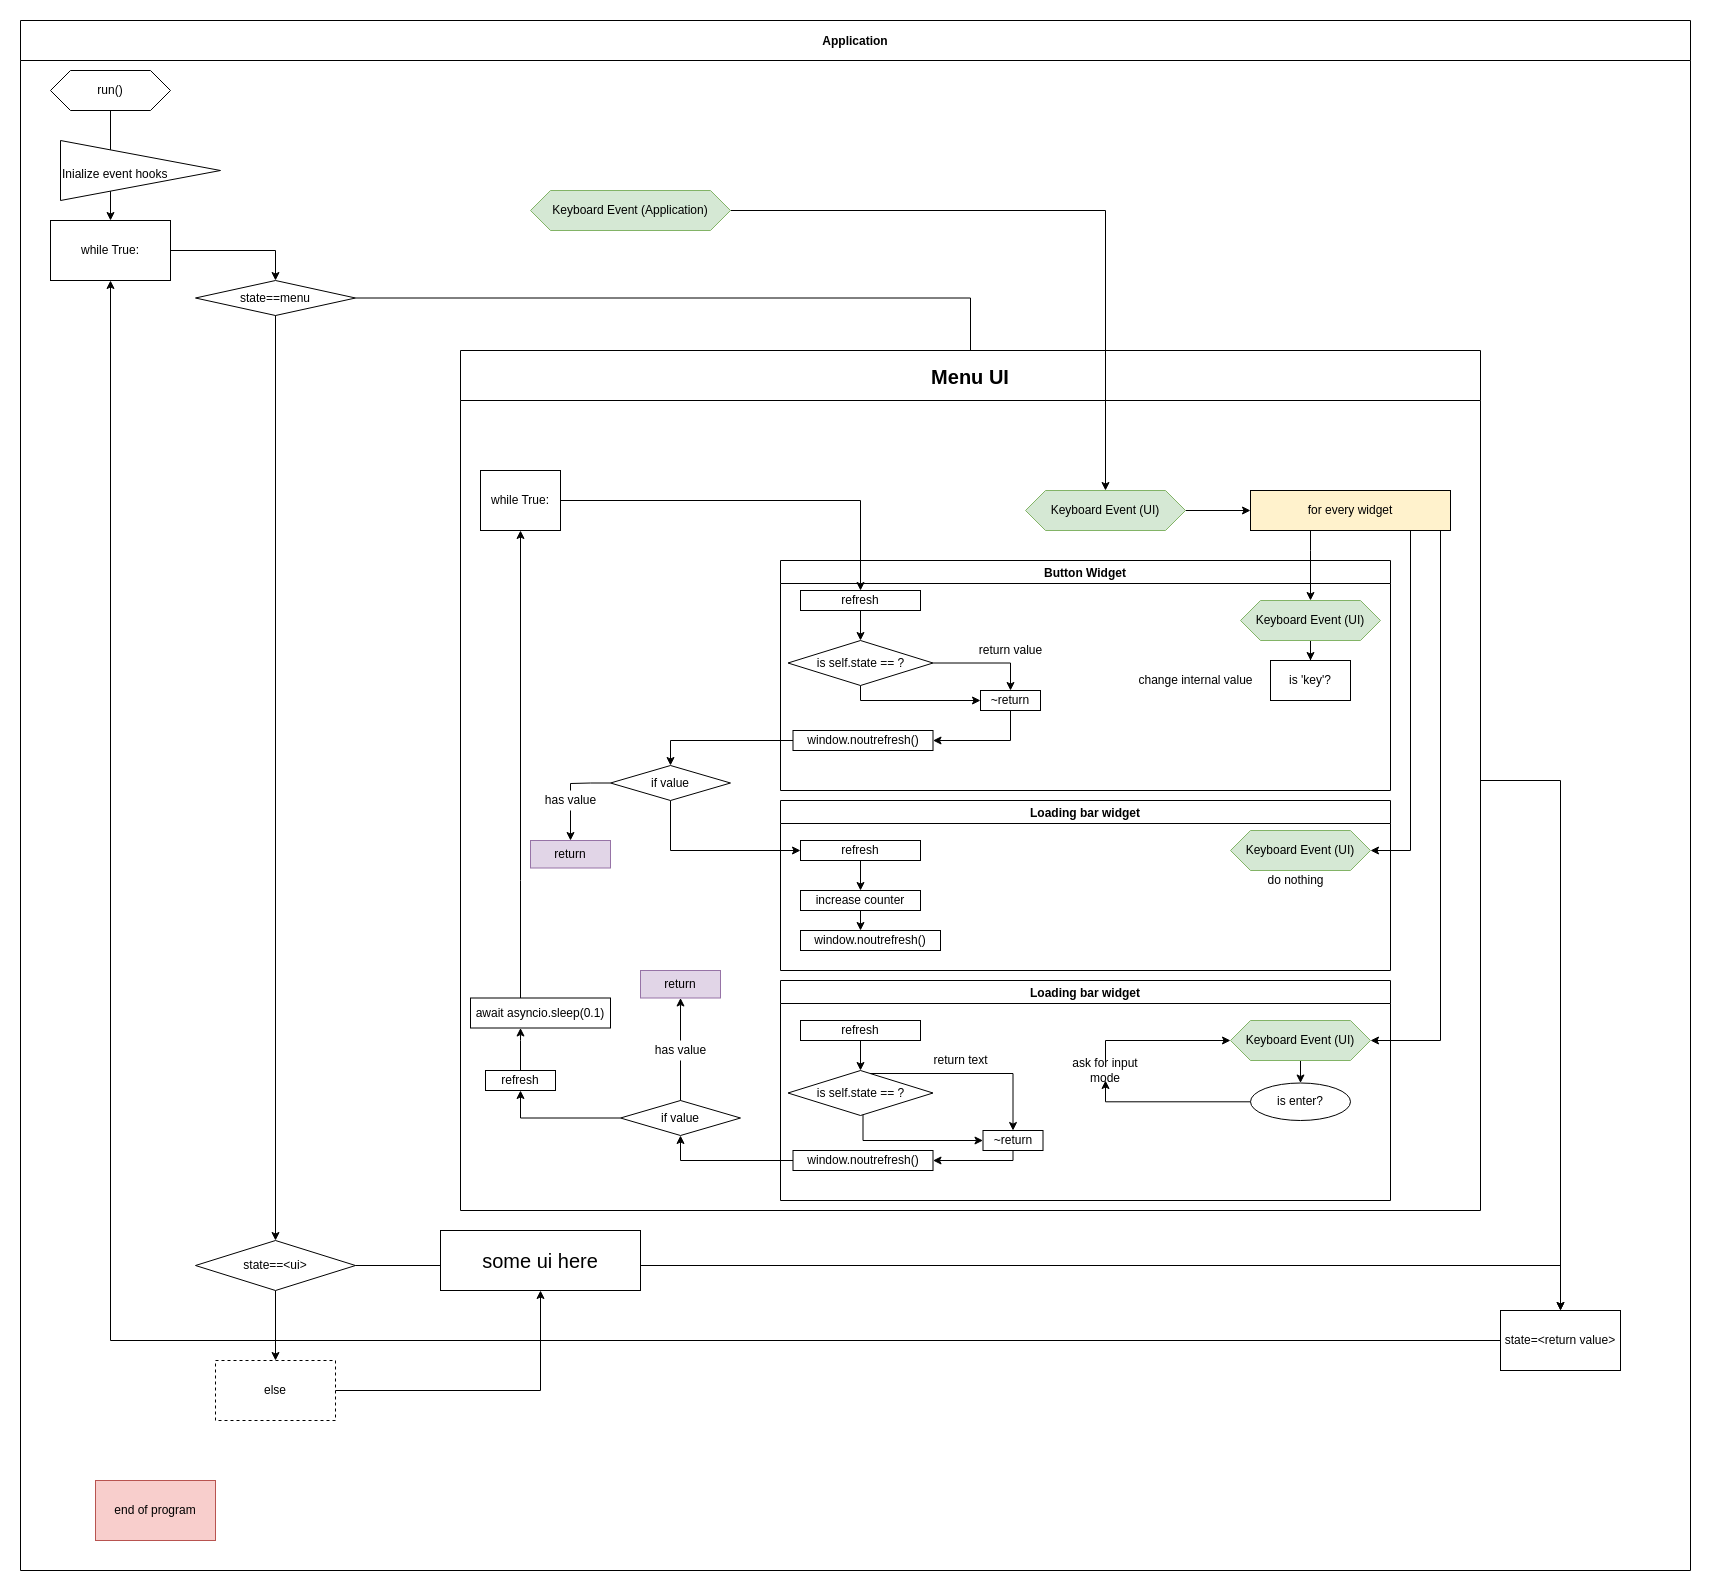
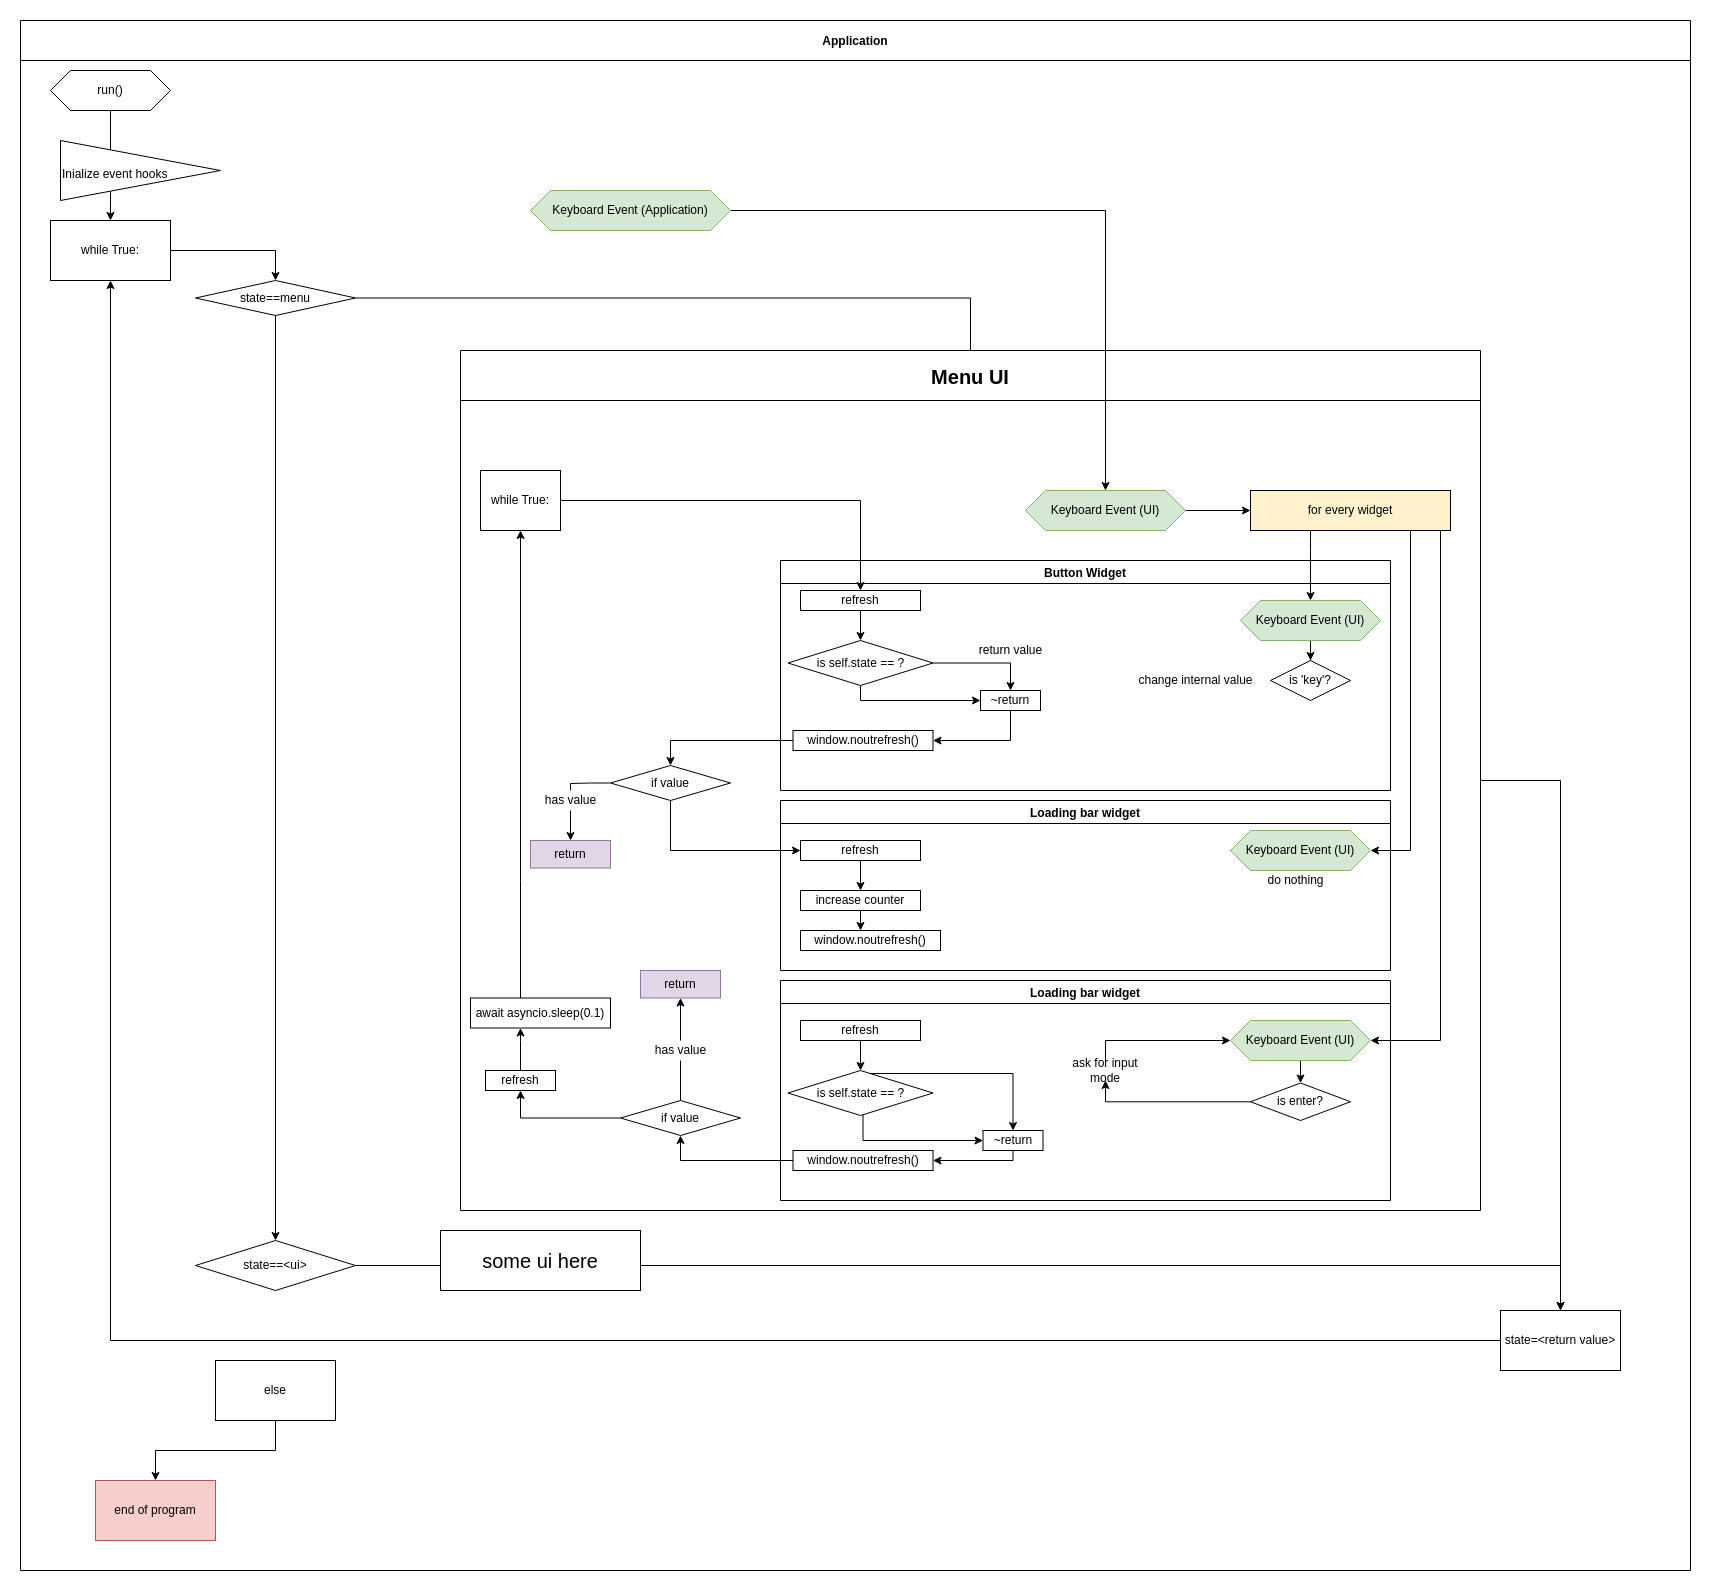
node "is 'key'?": shape rectangle -> diamond
node "return text": removed
node "is enter?": shape ellipse -> diamond
edge "state==<ui>" -> "else": removed
node "else": style dashed -> solid
edge "else" -> "some ui here": now "else" -> "end of program"
